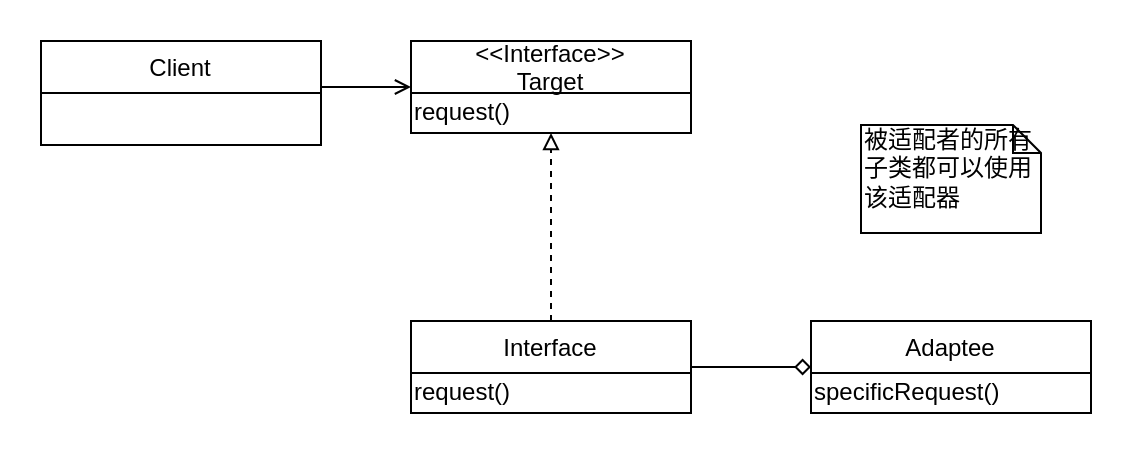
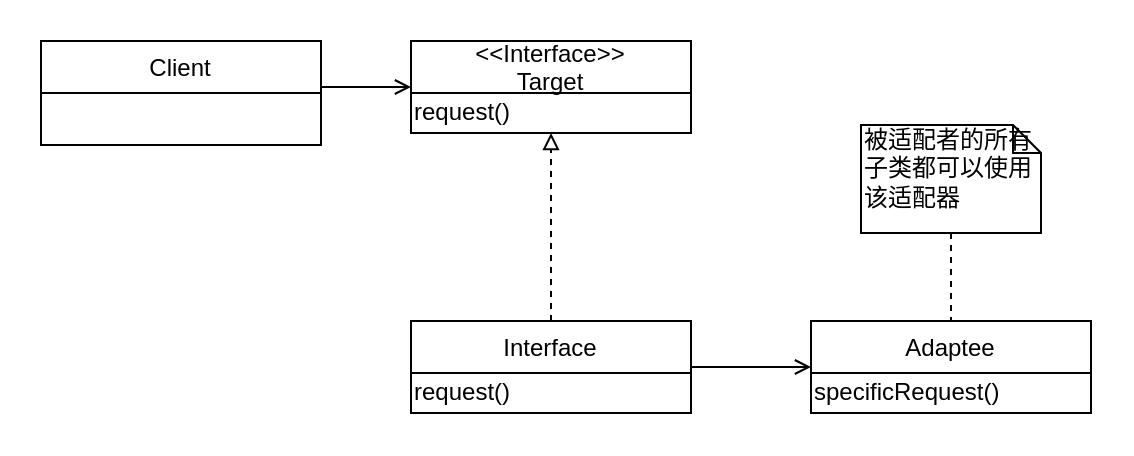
edge "被适配者的所有子类都可以使用该适配器" -- "Adaptee": added
edge "Interface" -> "Adaptee": arrowhead diamond -> open
